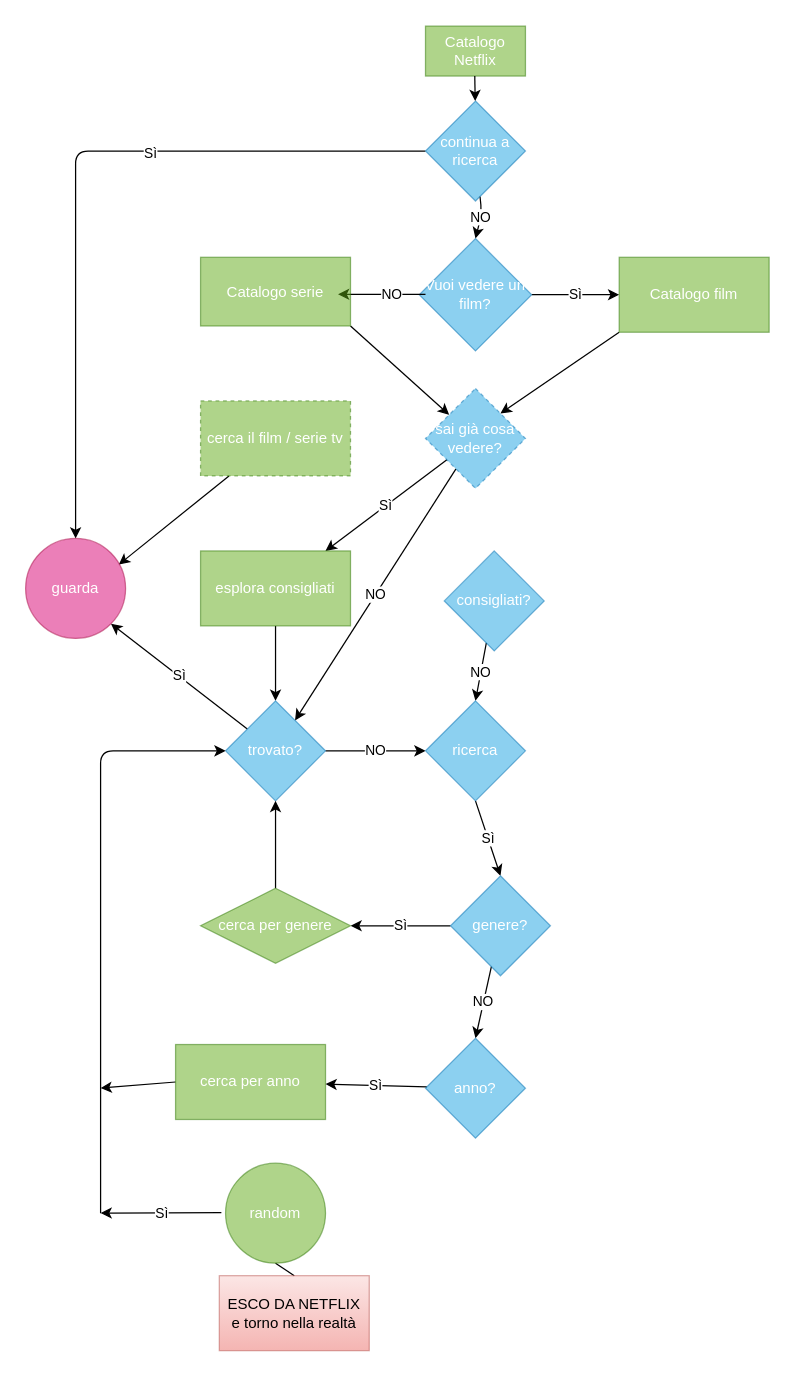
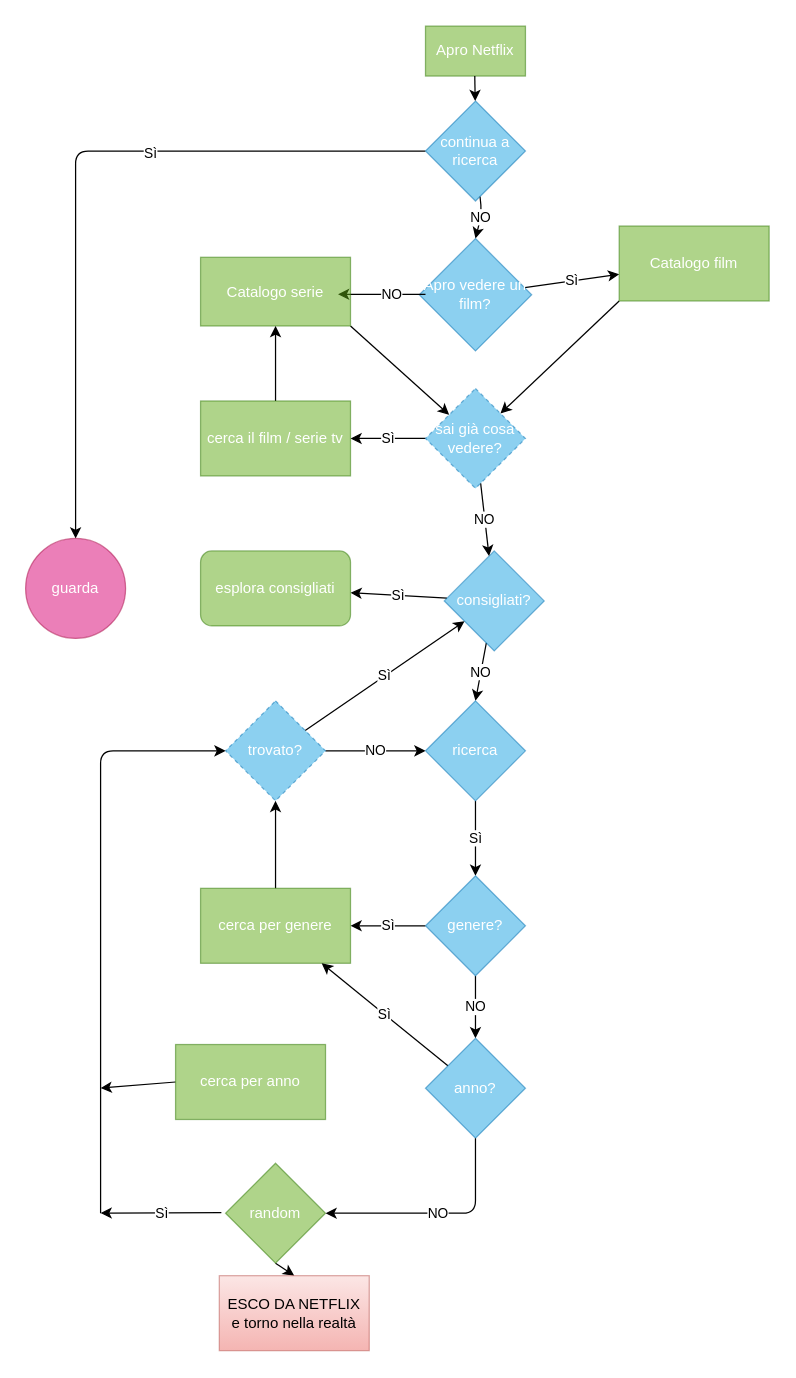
node "Catalogo Netflix": label "Catalogo Netflix" -> "Apro Netflix"
node "Vuoi vedere un film?": label "Vuoi vedere un film?" -> "Apro vedere un film?"
node "Catalogo film": moved (694, 294) -> (694, 263)
node "cerca il film / serie tv": style dashed -> solid
edge "sai già cosa vedere?" -> "esplora consigliati": now "sai già cosa vedere?" -> "cerca il film / serie tv"
edge "cerca il film / serie tv" -> "guarda": now "cerca il film / serie tv" -> "Catalogo serie"
node "esplora consigliati": shape rectangle -> rounded rectangle
edge "sai già cosa vedere?" -> "trovato?": now "sai già cosa vedere?" -> "consigliati?"
edge "consigliati?" -> "esplora consigliati": added, label "Sì"
edge "esplora consigliati" -> "trovato?": removed
edge "trovato?" -> "guarda": now "trovato?" -> "consigliati?"
node "trovato?": style solid -> dashed
node "cerca per genere": shape diamond -> rectangle
node "genere?": moved (501, 926) -> (476, 926)
edge "anno?" -> "cerca per anno": now "anno?" -> "cerca per genere"
node "random": shape ellipse -> diamond
edge "anno?" -> "random": added, label "NO"
edge "random" -- "ESCO DA NETFLIX e torno nella realtà": arrowhead none -> classic
